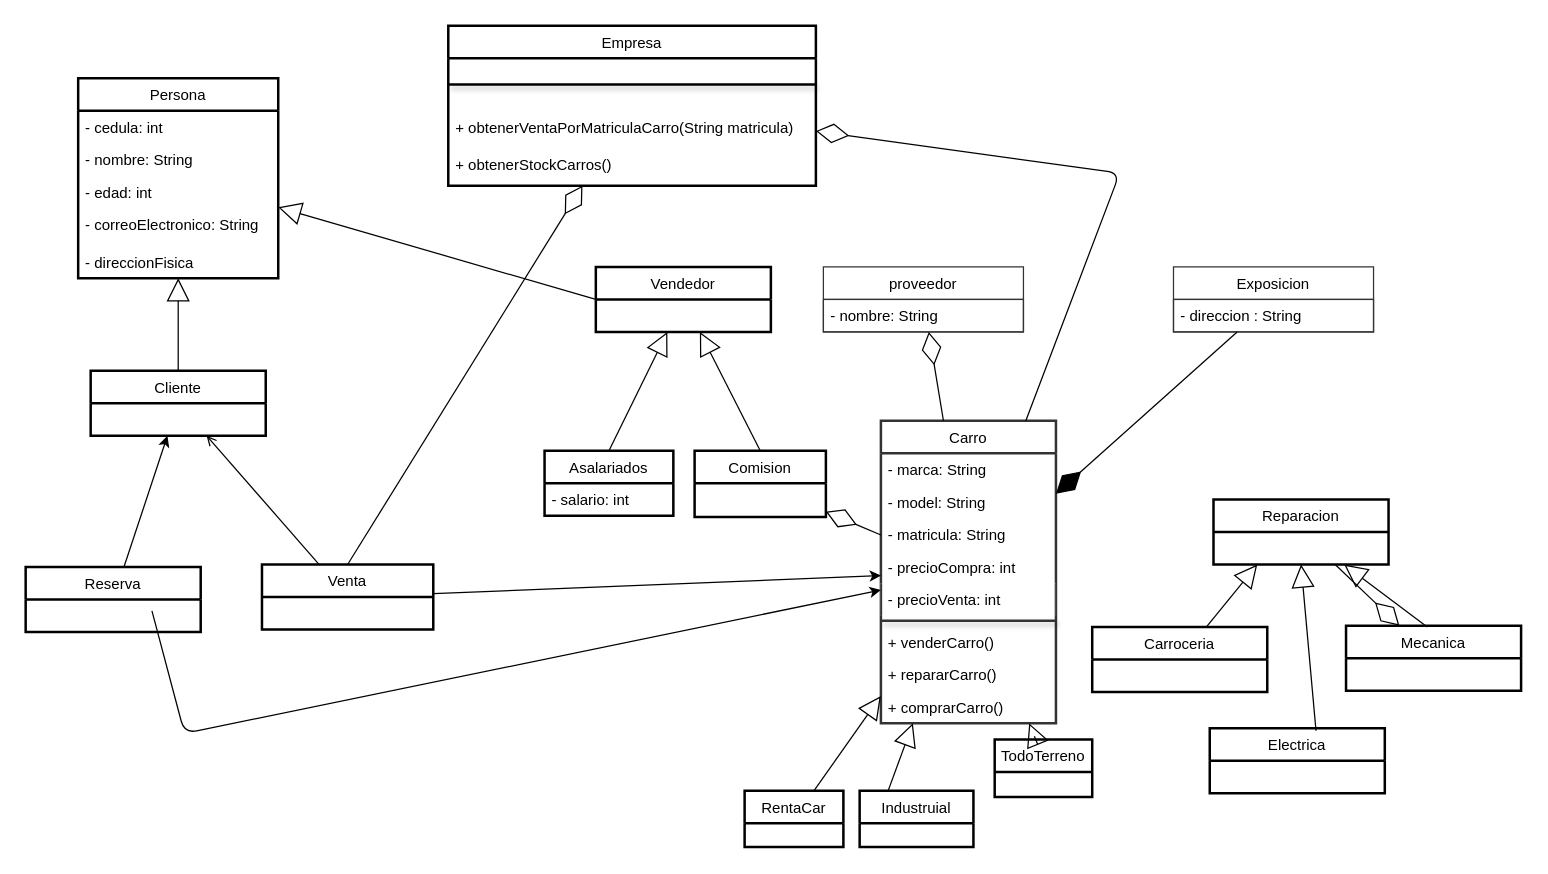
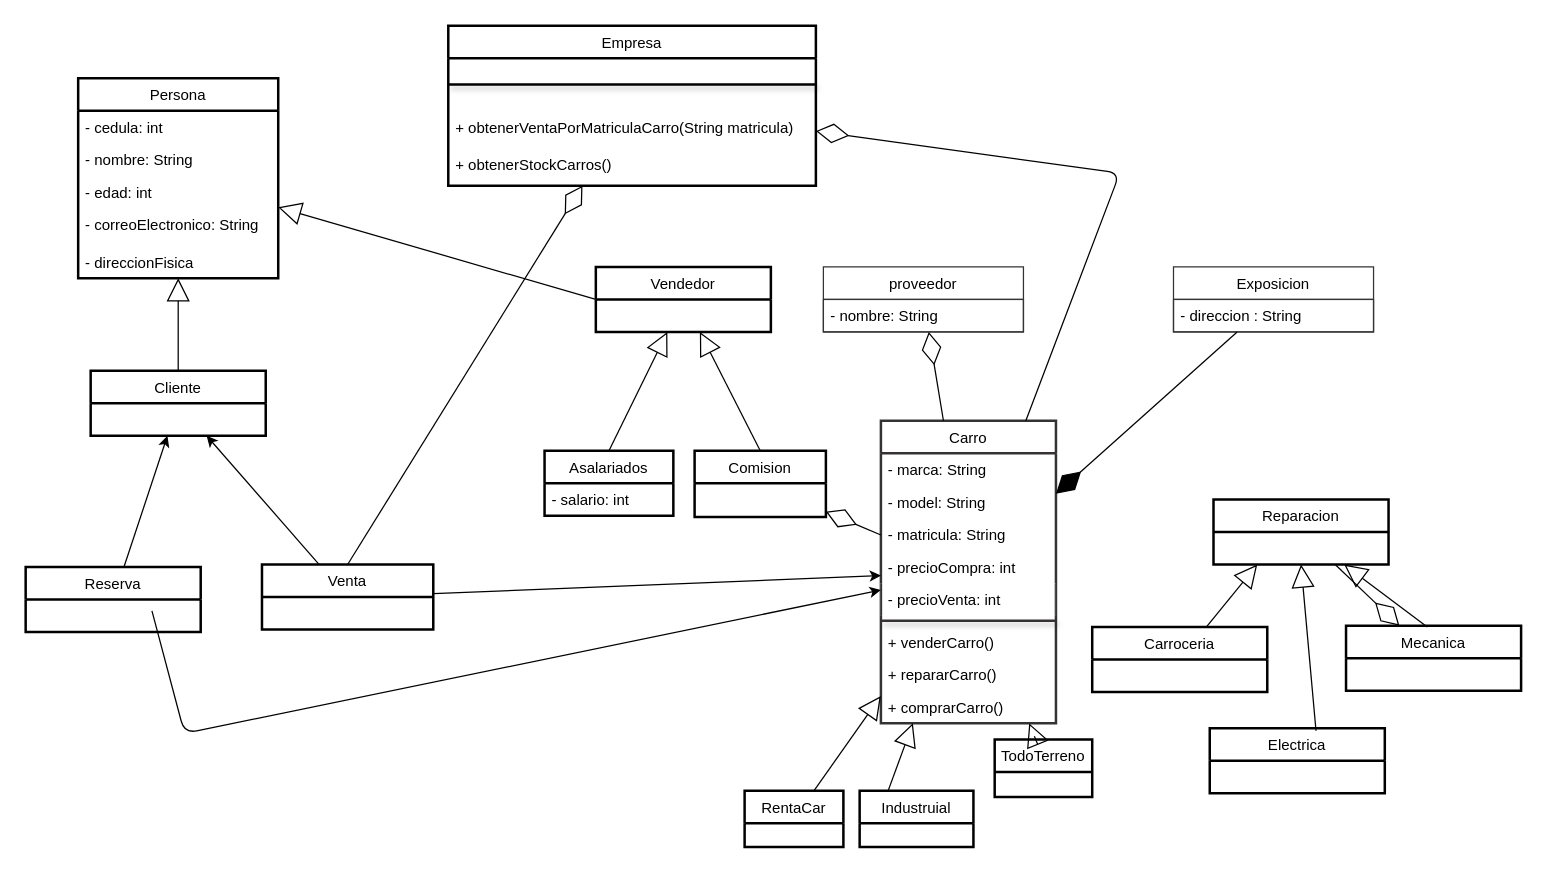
edge "Venta" -> "Cliente": arrowhead open -> classic
